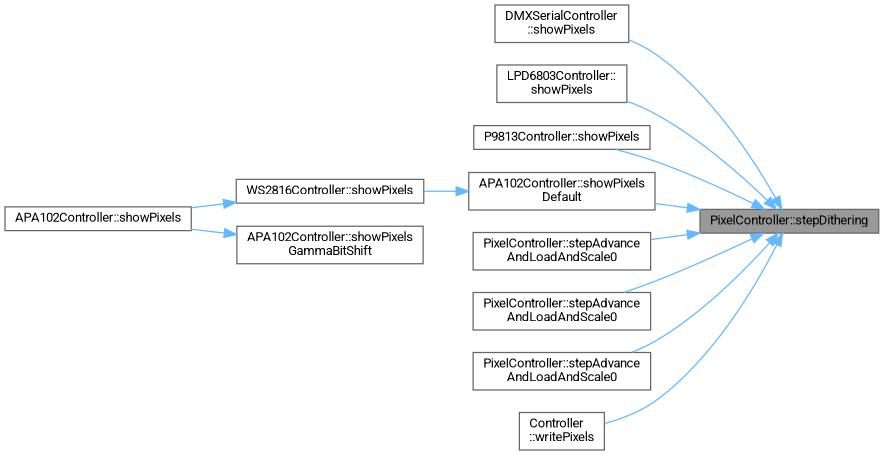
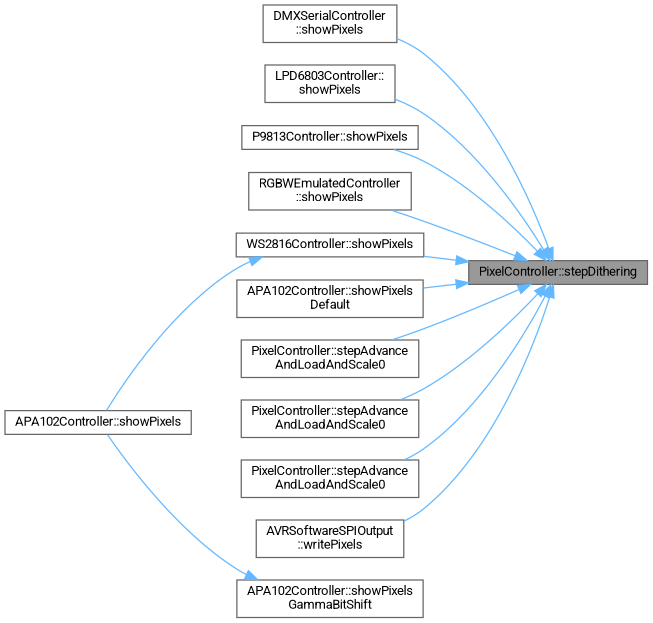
node "RGBWEmulatedController ::showPixels": added
edge "WS2816Controller::showPixels" -> "APA102Controller::showPixels Default": now "WS2816Controller::showPixels" -> "PixelController::stepDithering"
node "Controller ::writePixels": label "Controller ::writePixels" -> "AVRSoftwareSPIOutput ::writePixels"
